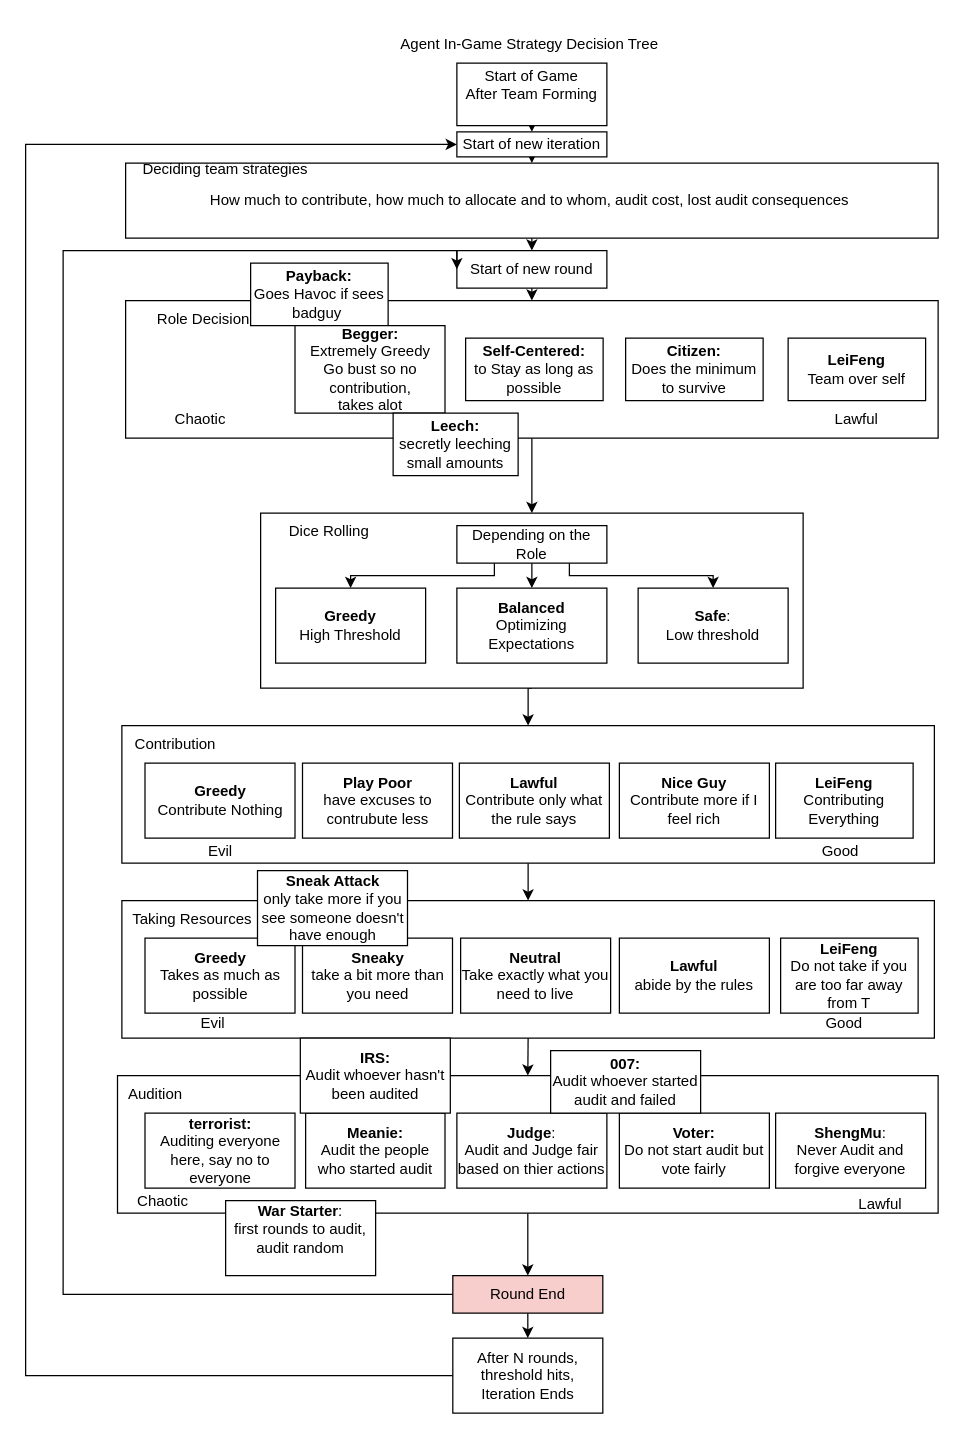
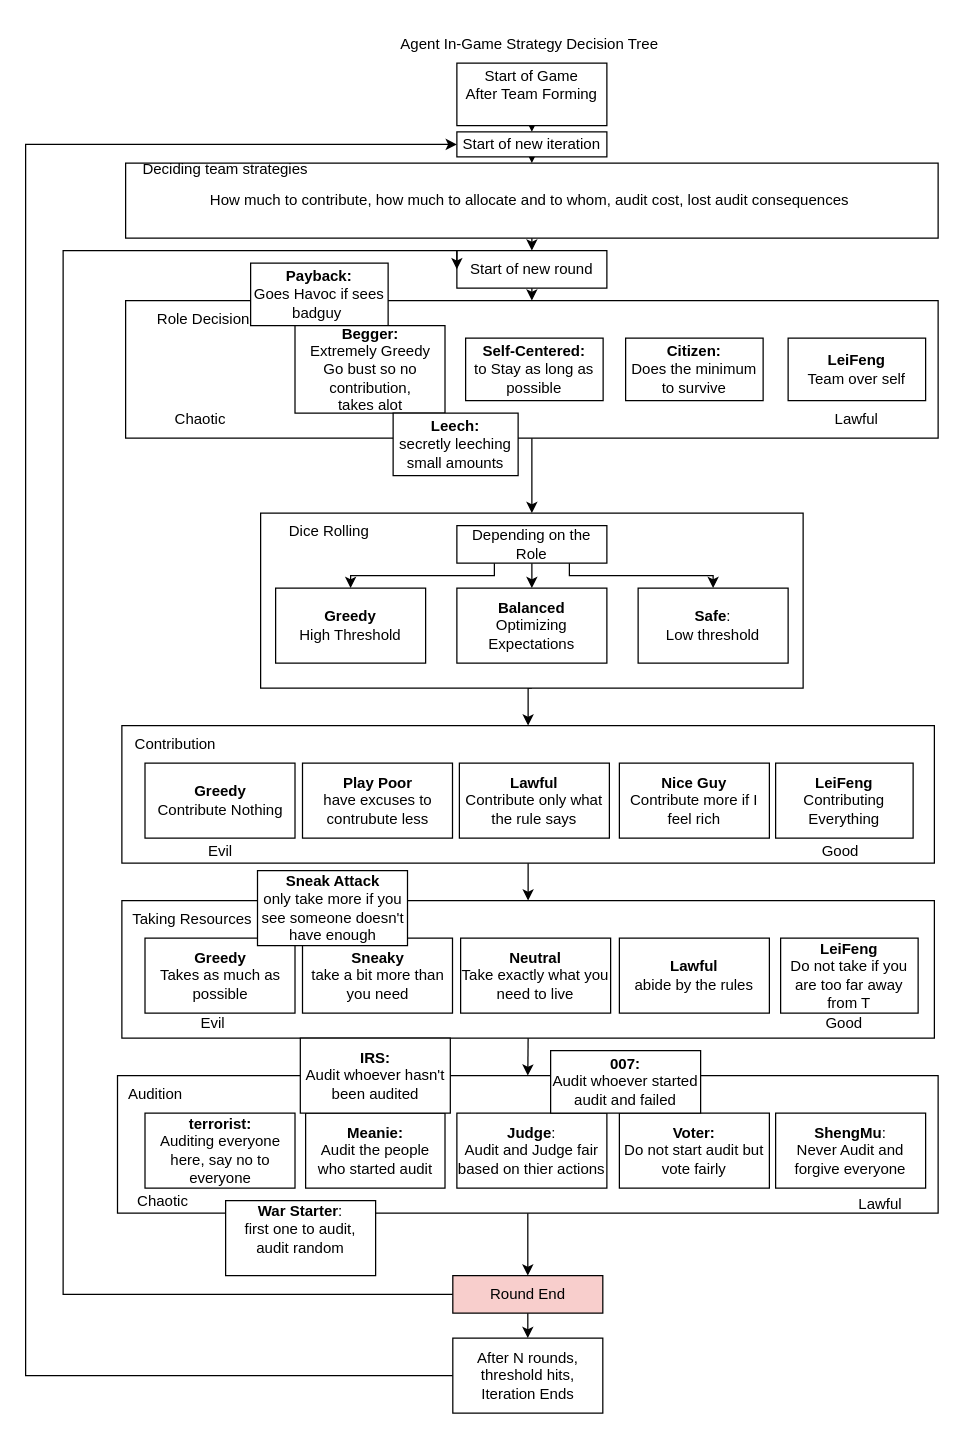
node "War Starter: first rounds to audit, audit random": label "War Starter: first rounds to audit, audit random" -> "War Starter: first one to audit, audit random"
